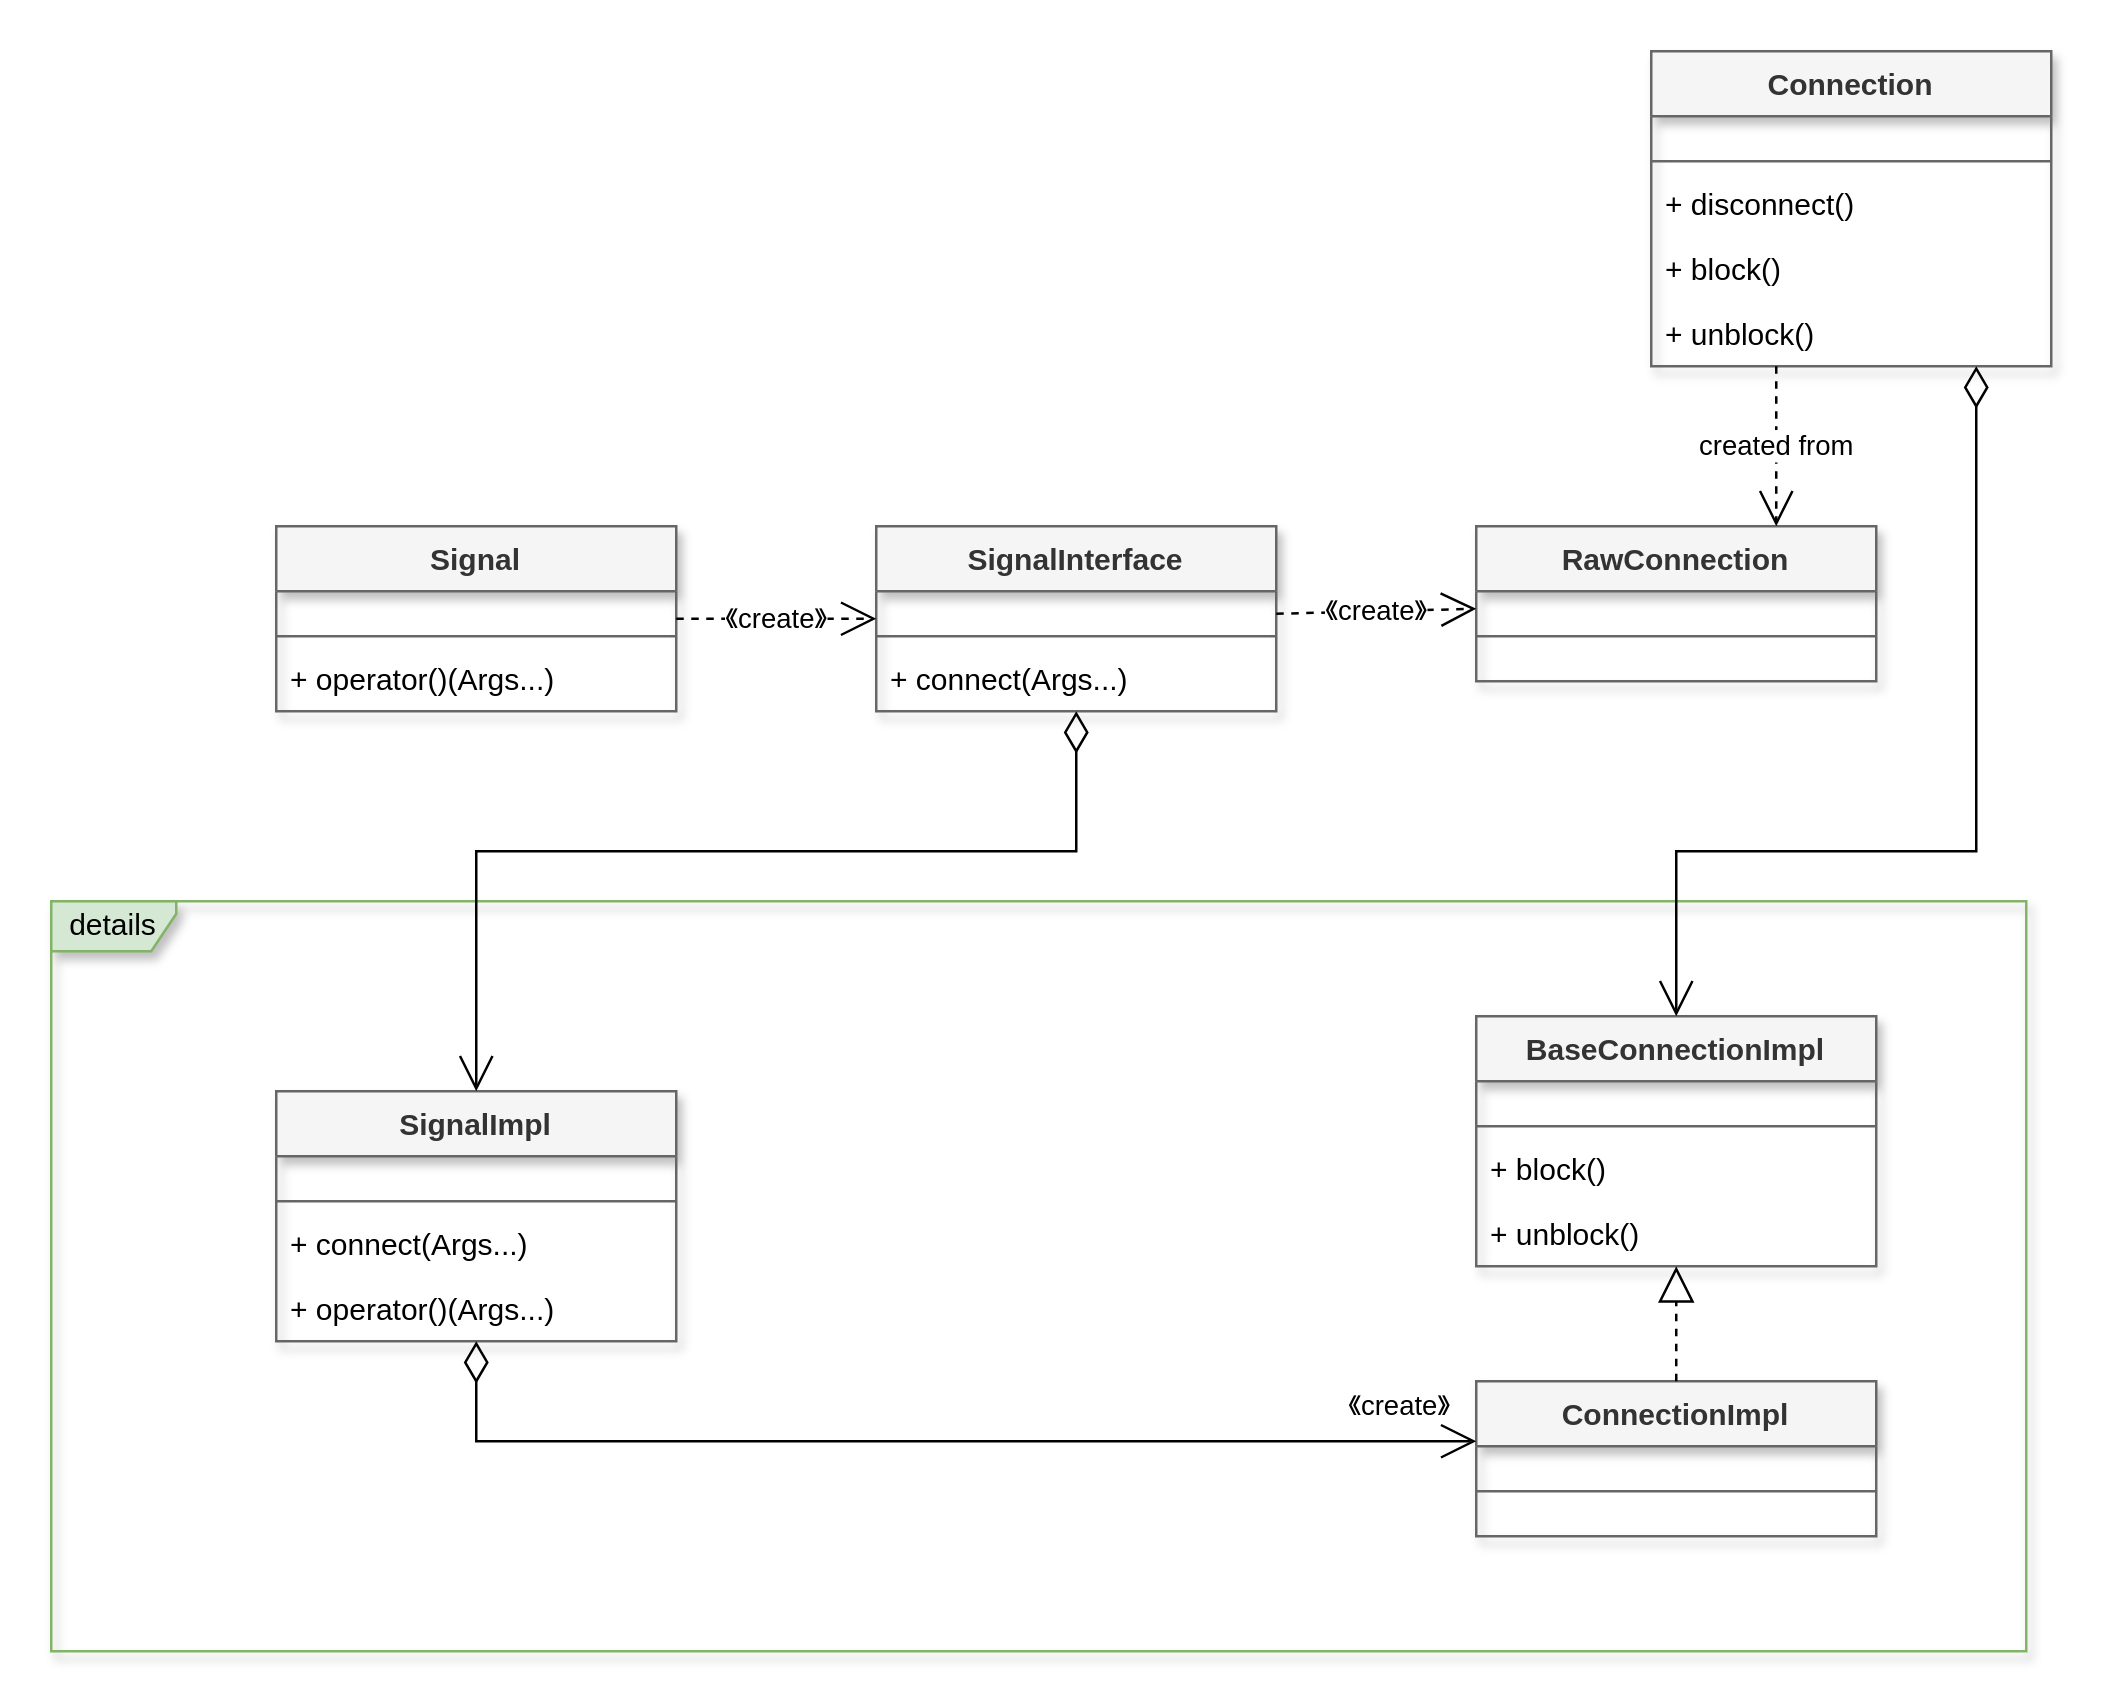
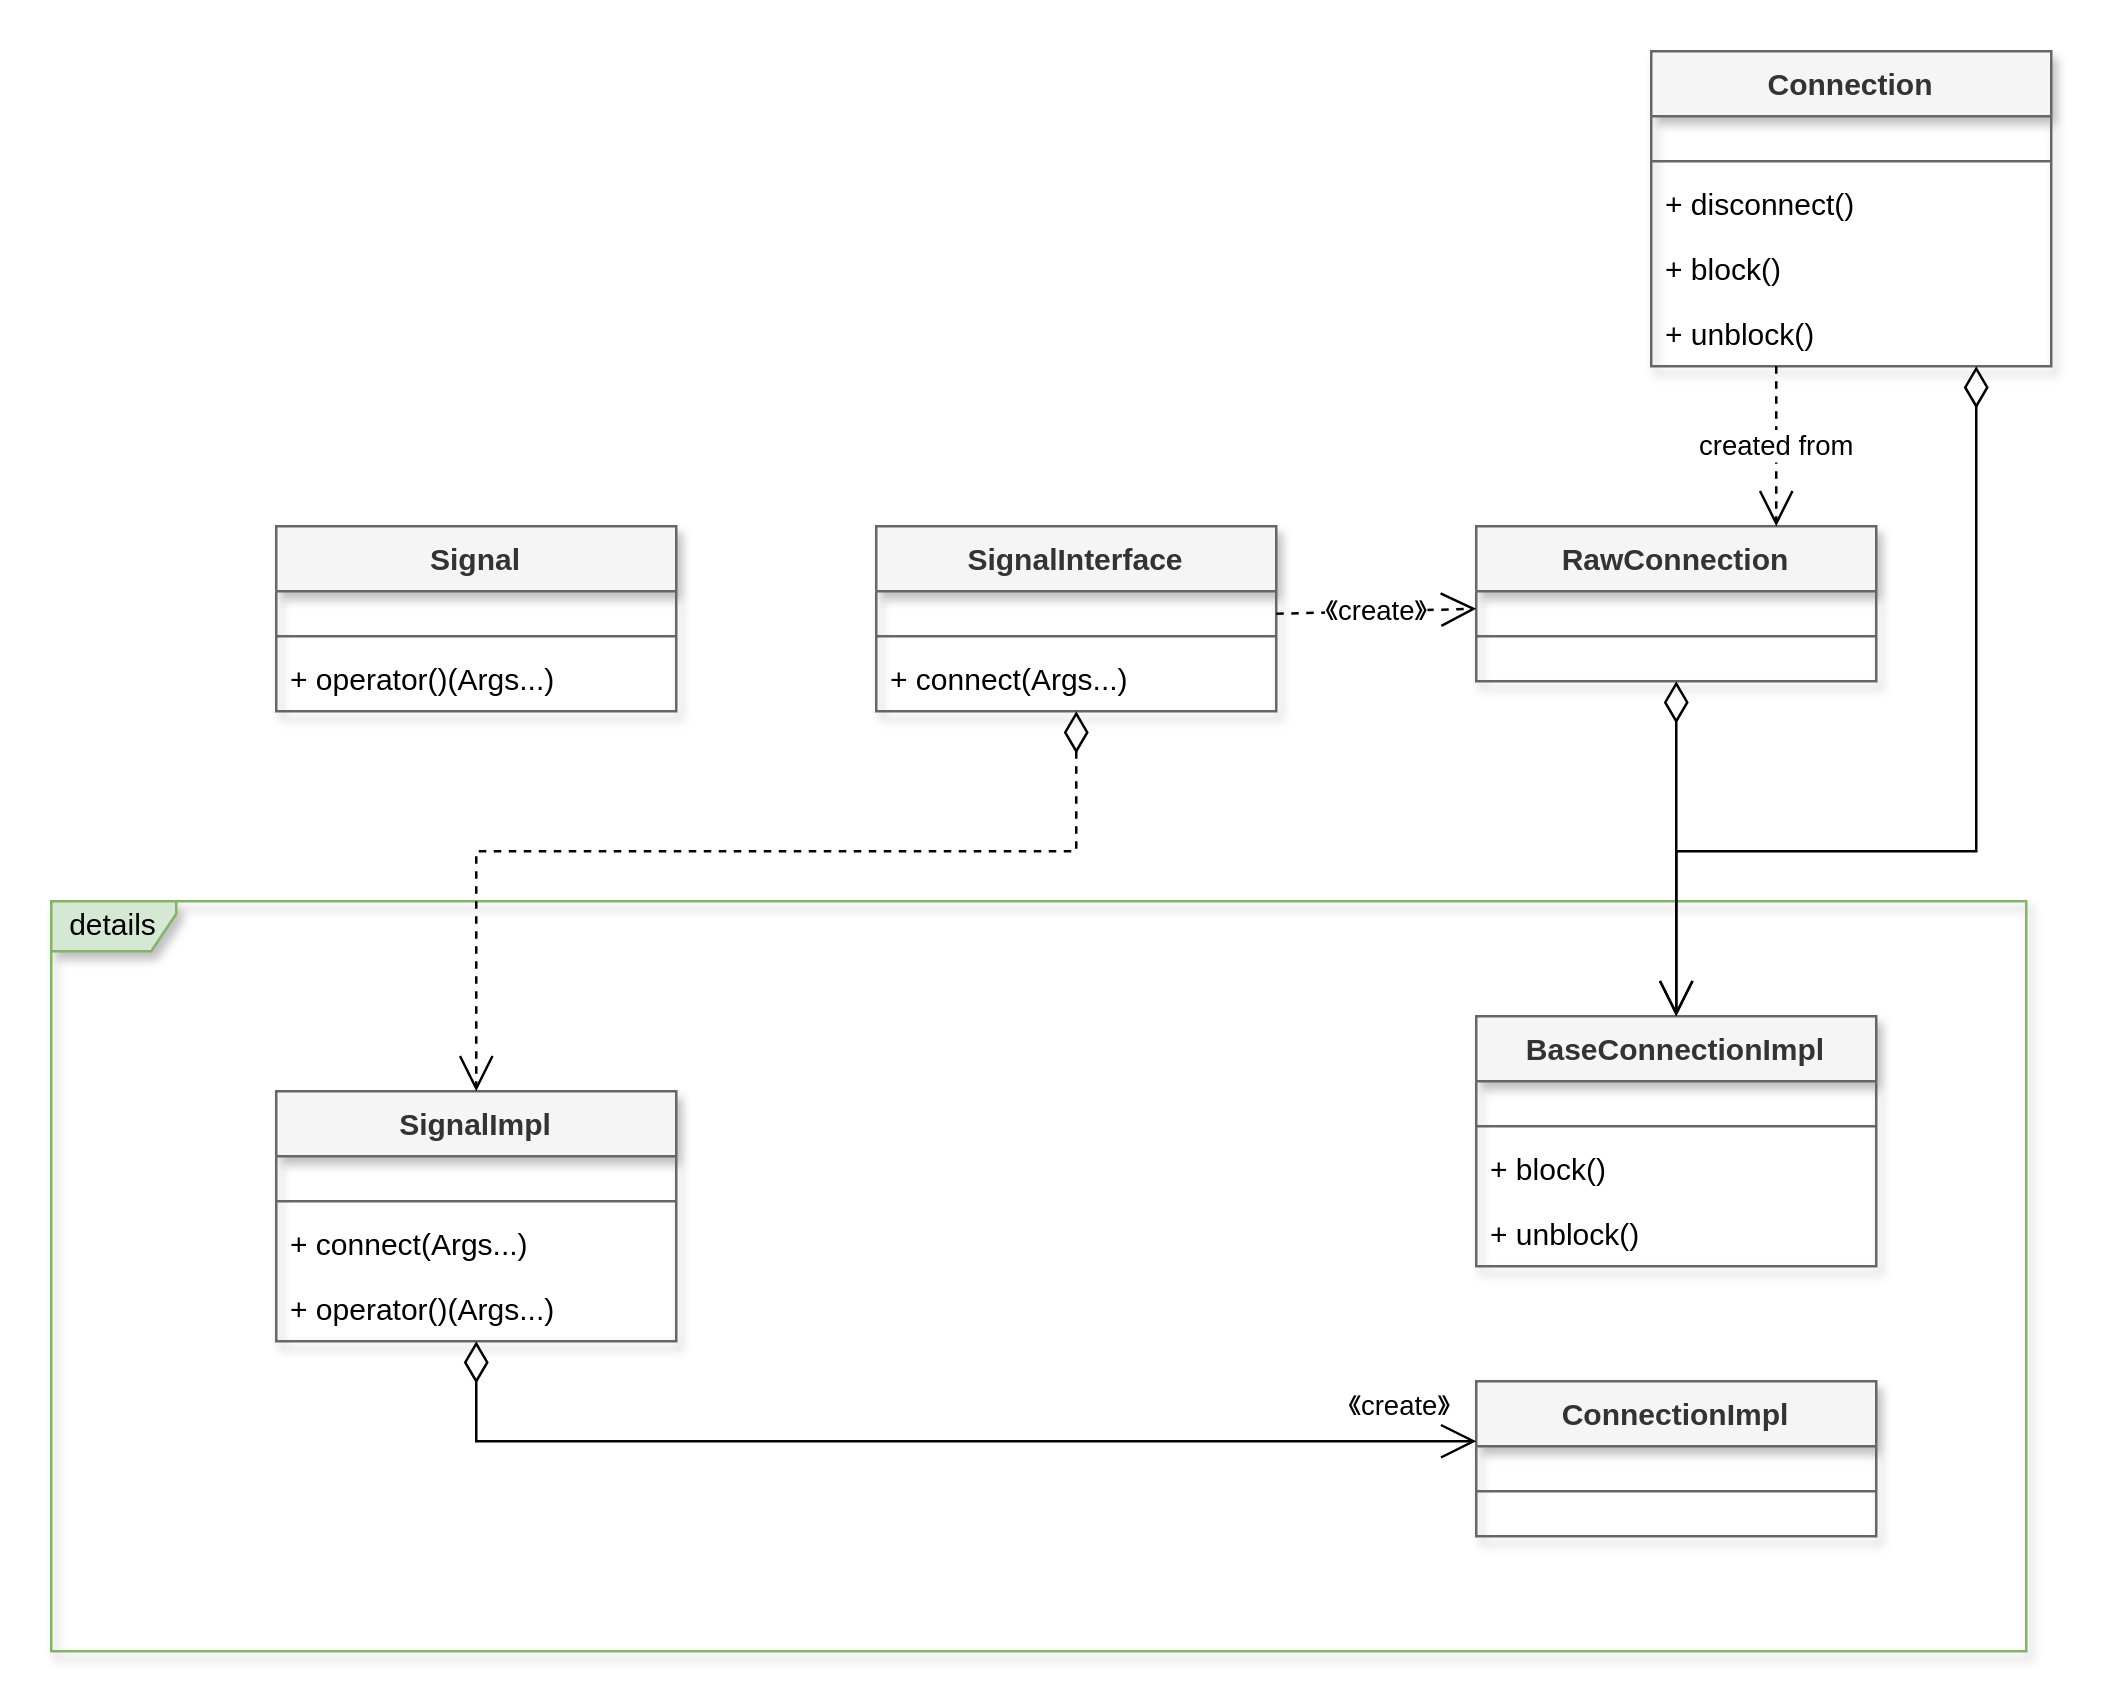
edge "Signal" -> "SignalInterface": removed, label "《create》"
edge "RawConnection" -- "BaseConnectionImpl": added
edge "SignalInterface" -- "SignalImpl": style solid -> dashed
edge "ConnectionImpl" -> "BaseConnectionImpl": removed
